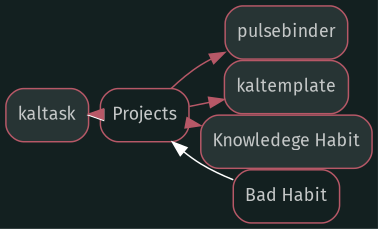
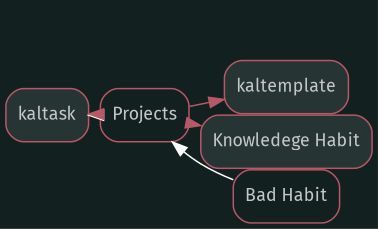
node "pulsebinder": removed
